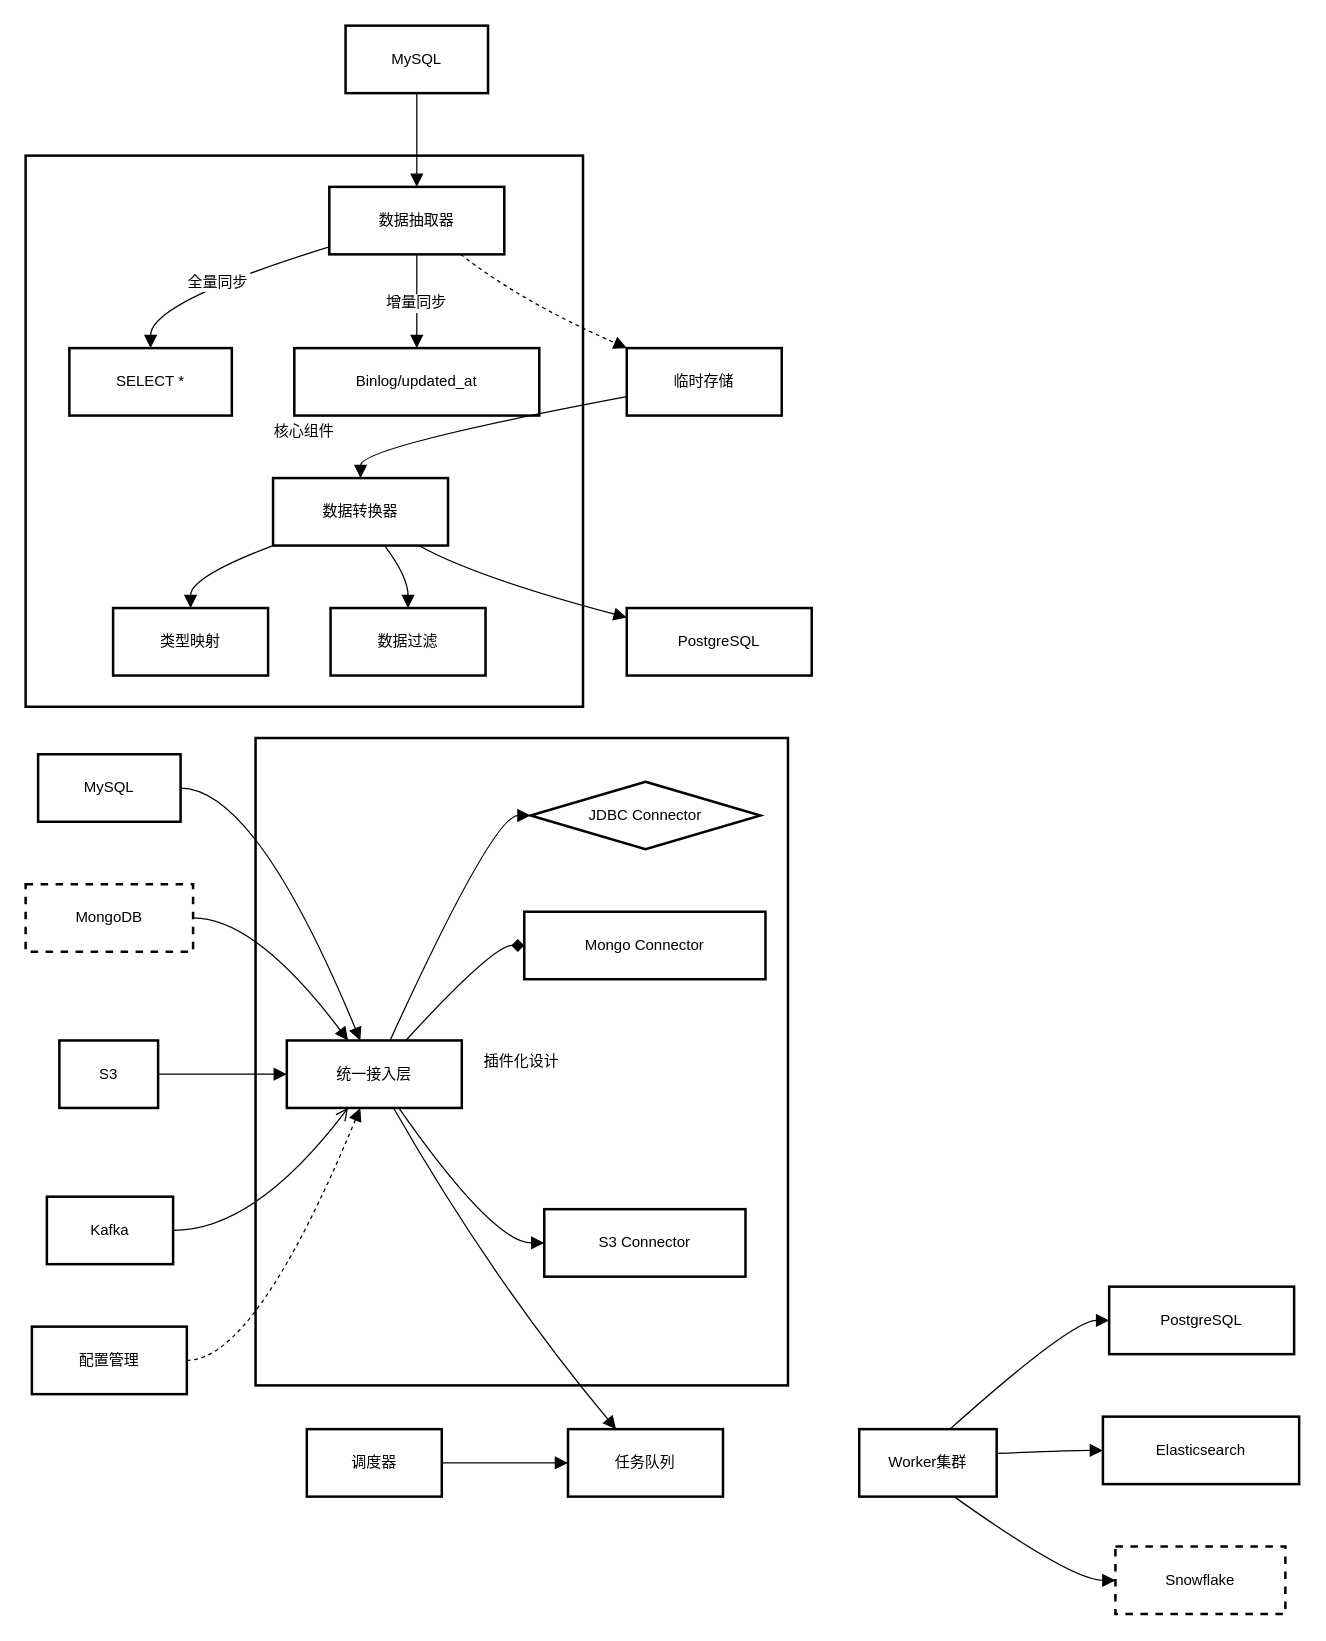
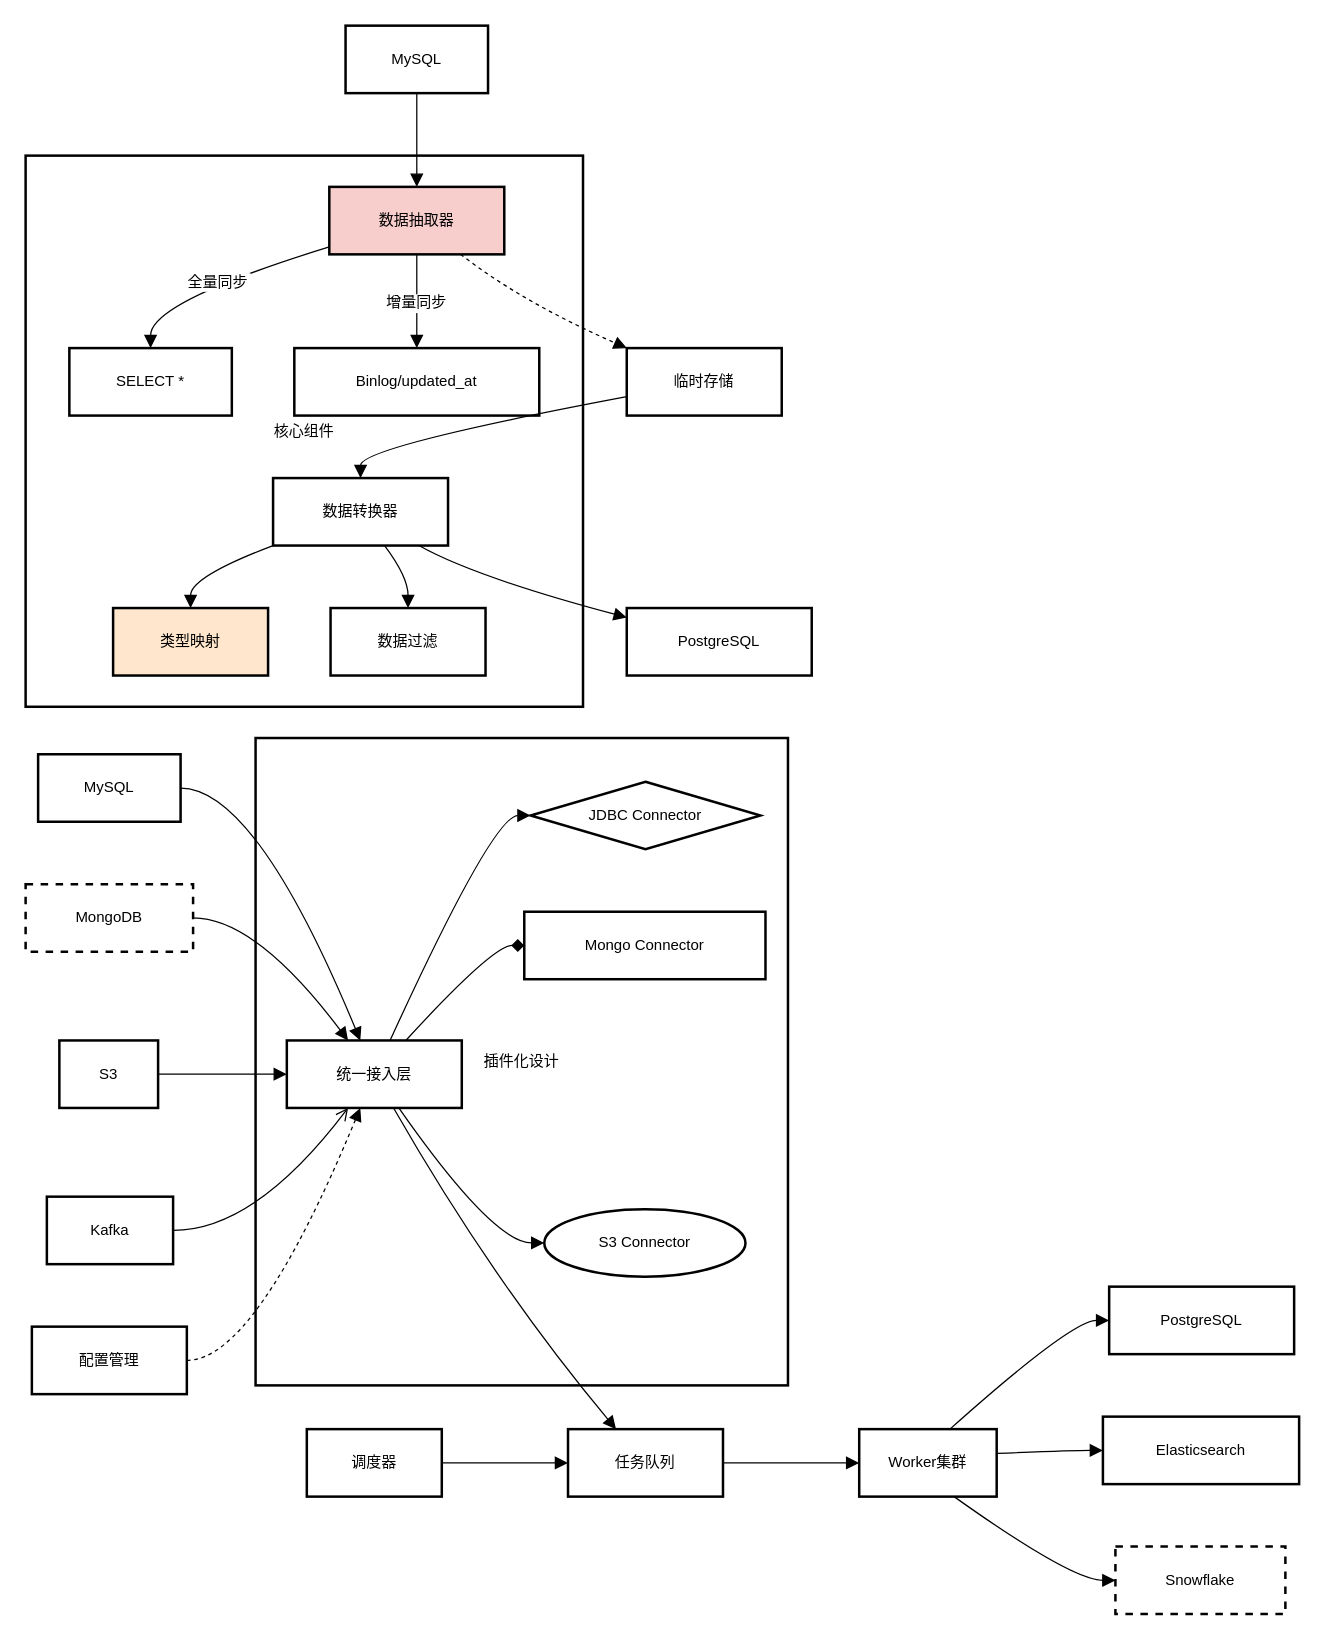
node "数据抽取器": fillcolor #ffffff -> #f8cecc
node "类型映射": fillcolor #ffffff -> #ffe6cc
node "S3 Connector": shape rectangle -> ellipse
edge "任务队列" -> "Worker集群": added
